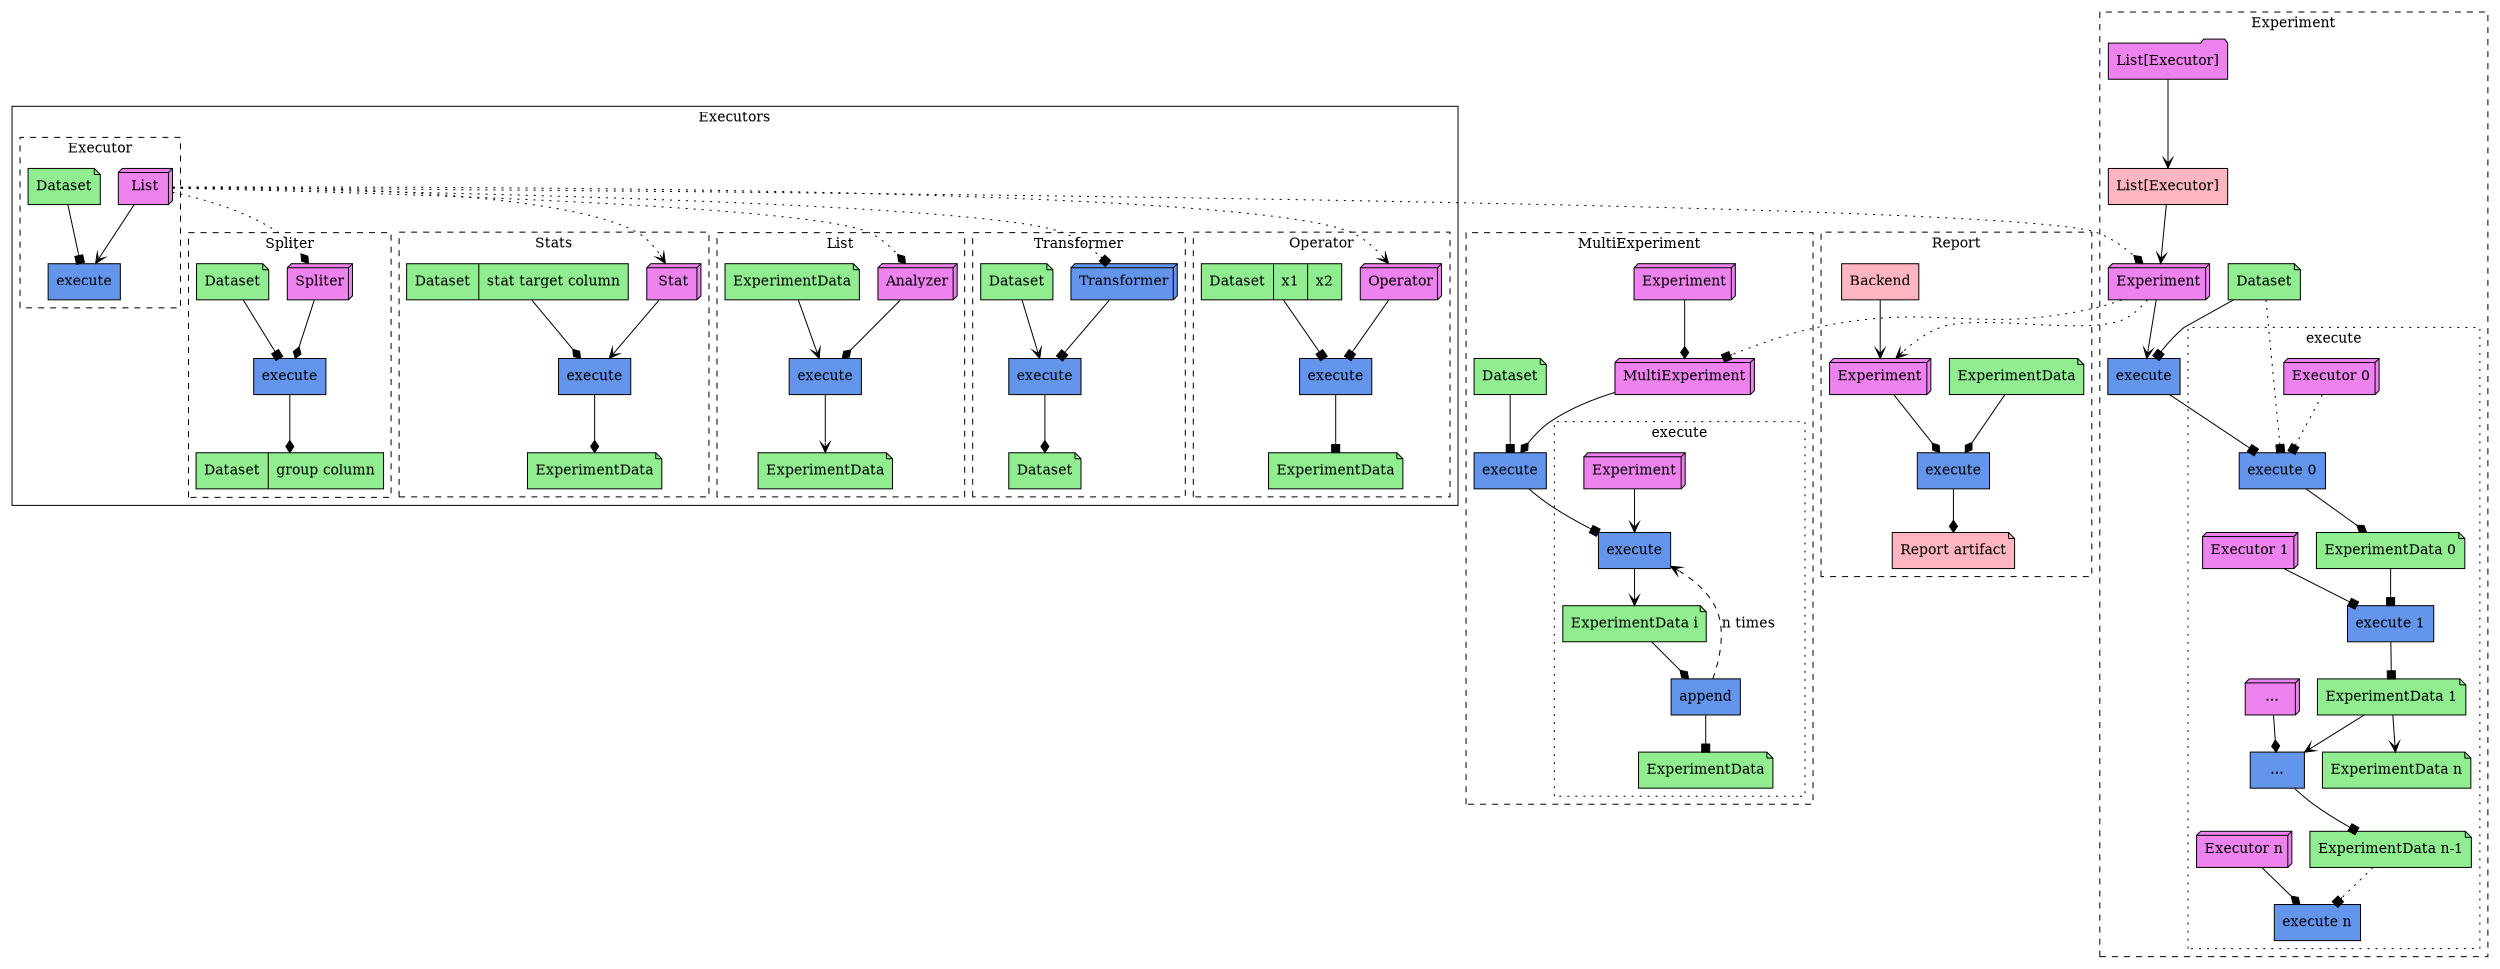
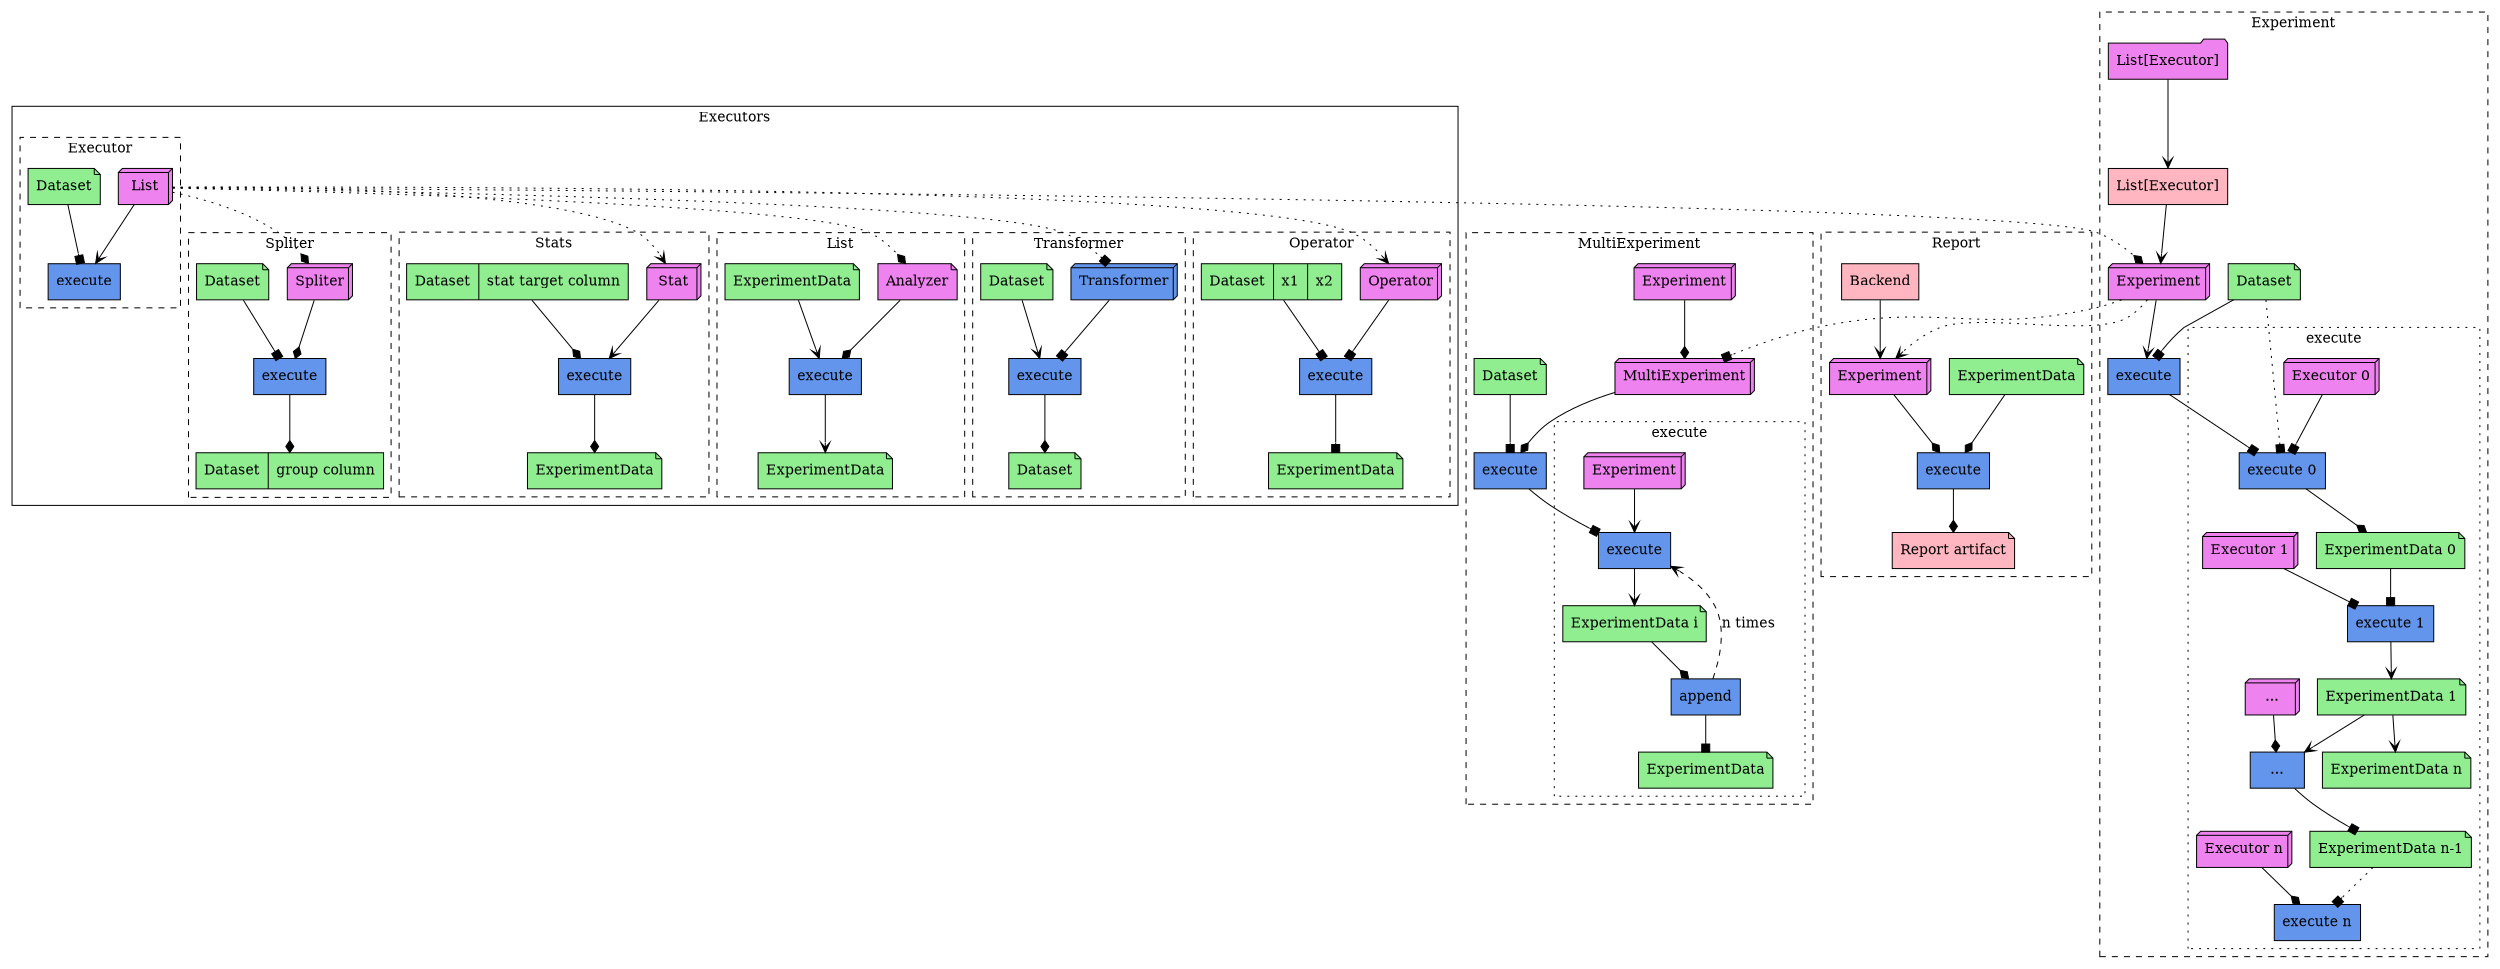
node "Analyzer": shape box3d -> note
edge "Executor 0" -> "execute 0": style dotted -> solid
edge "execute 1" -> "ExperimentData 1": arrowhead box -> vee
